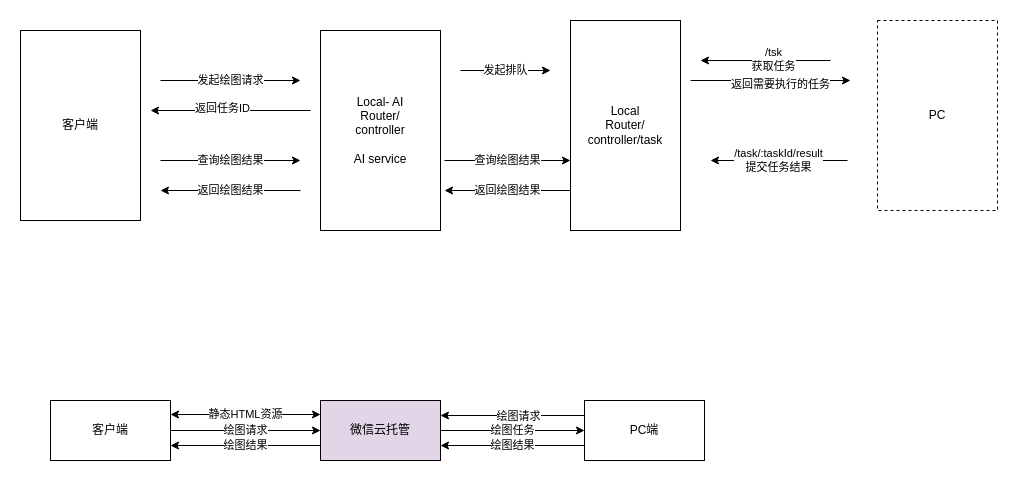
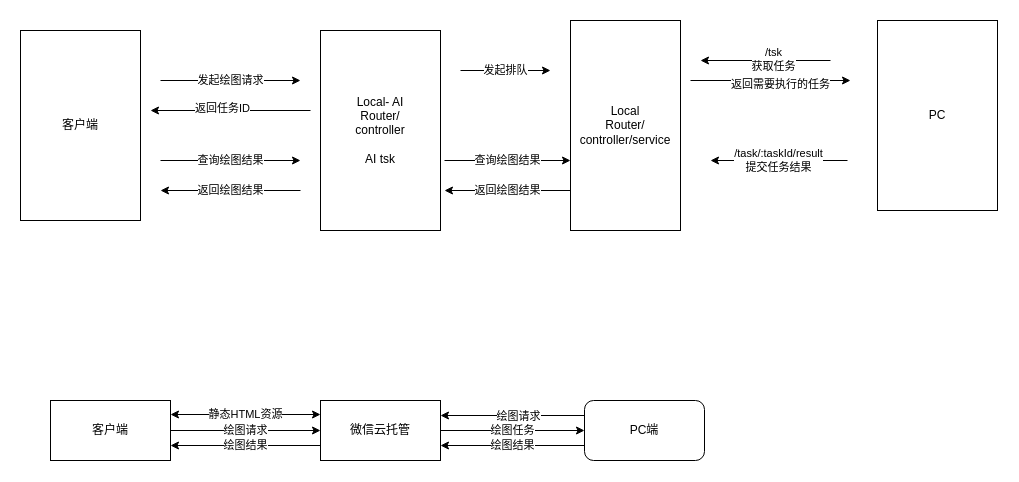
node "PC": style dashed -> solid
node "Local Router/ controller/task": label "Local Router/ controller/task" -> "Local Router/ controller/service"
node "Local- AI Router/ controller AI service": label "Local- AI Router/ controller AI service" -> "Local- AI Router/ controller AI tsk"
node "微信云托管": fillcolor #e1d5e7 -> #ffffff
node "PC端": shape rectangle -> rounded rectangle
